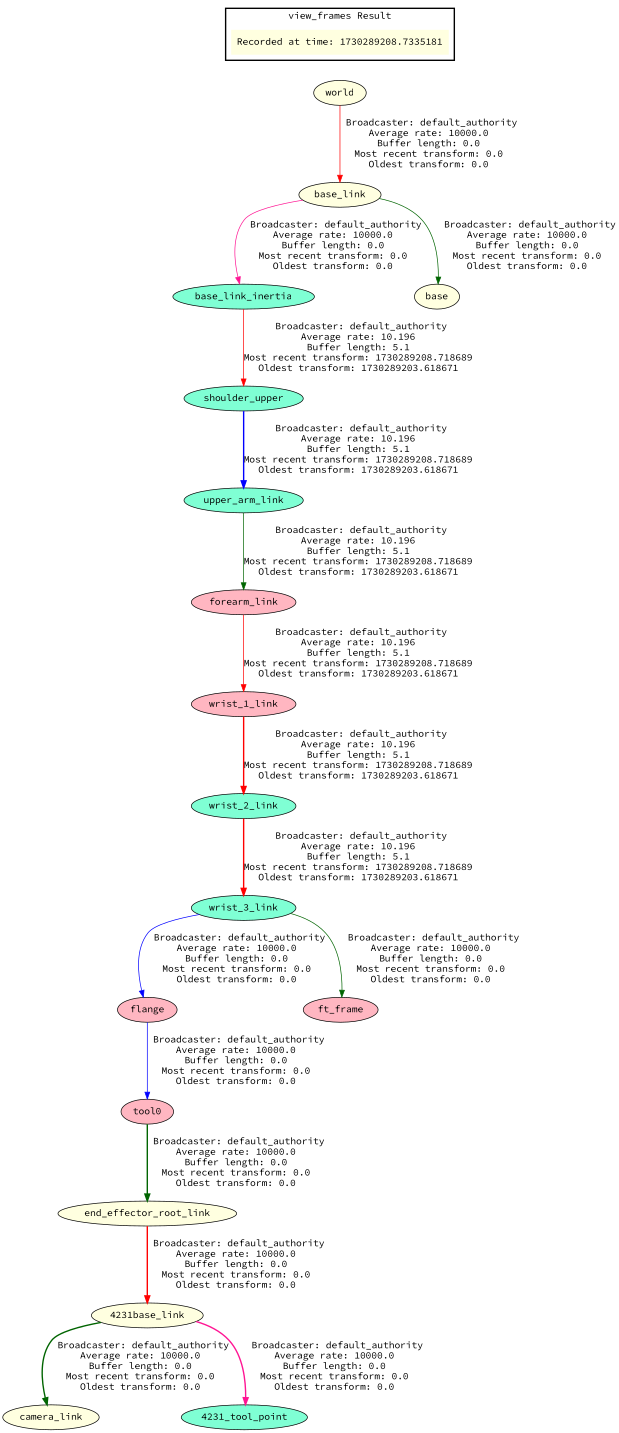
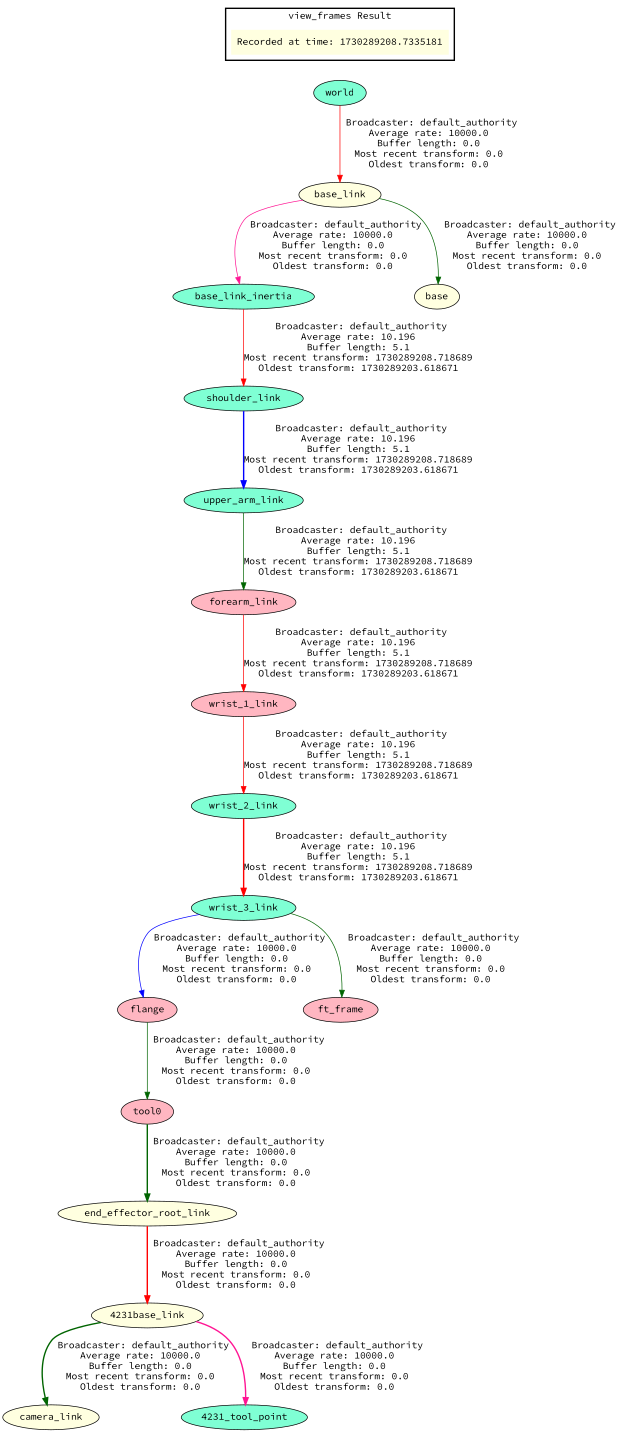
node "world": fillcolor lightyellow -> aquamarine
node "shoulder_upper": label "shoulder_upper" -> "shoulder_link"
edge "wrist_1_link" -> "wrist_2_link": style bold -> solid
edge "flange" -> "tool0": color blue -> darkgreen
